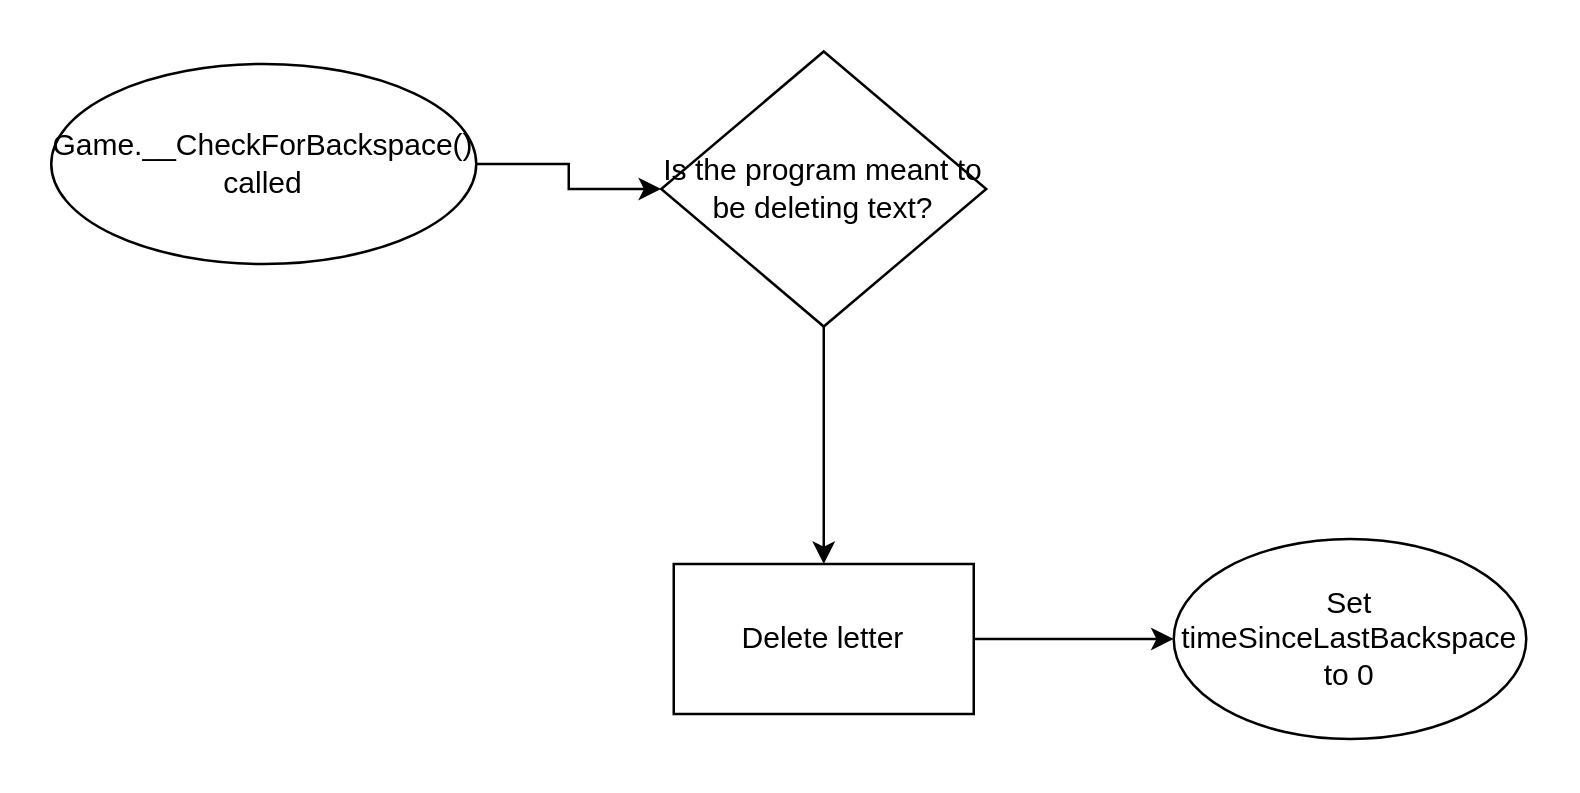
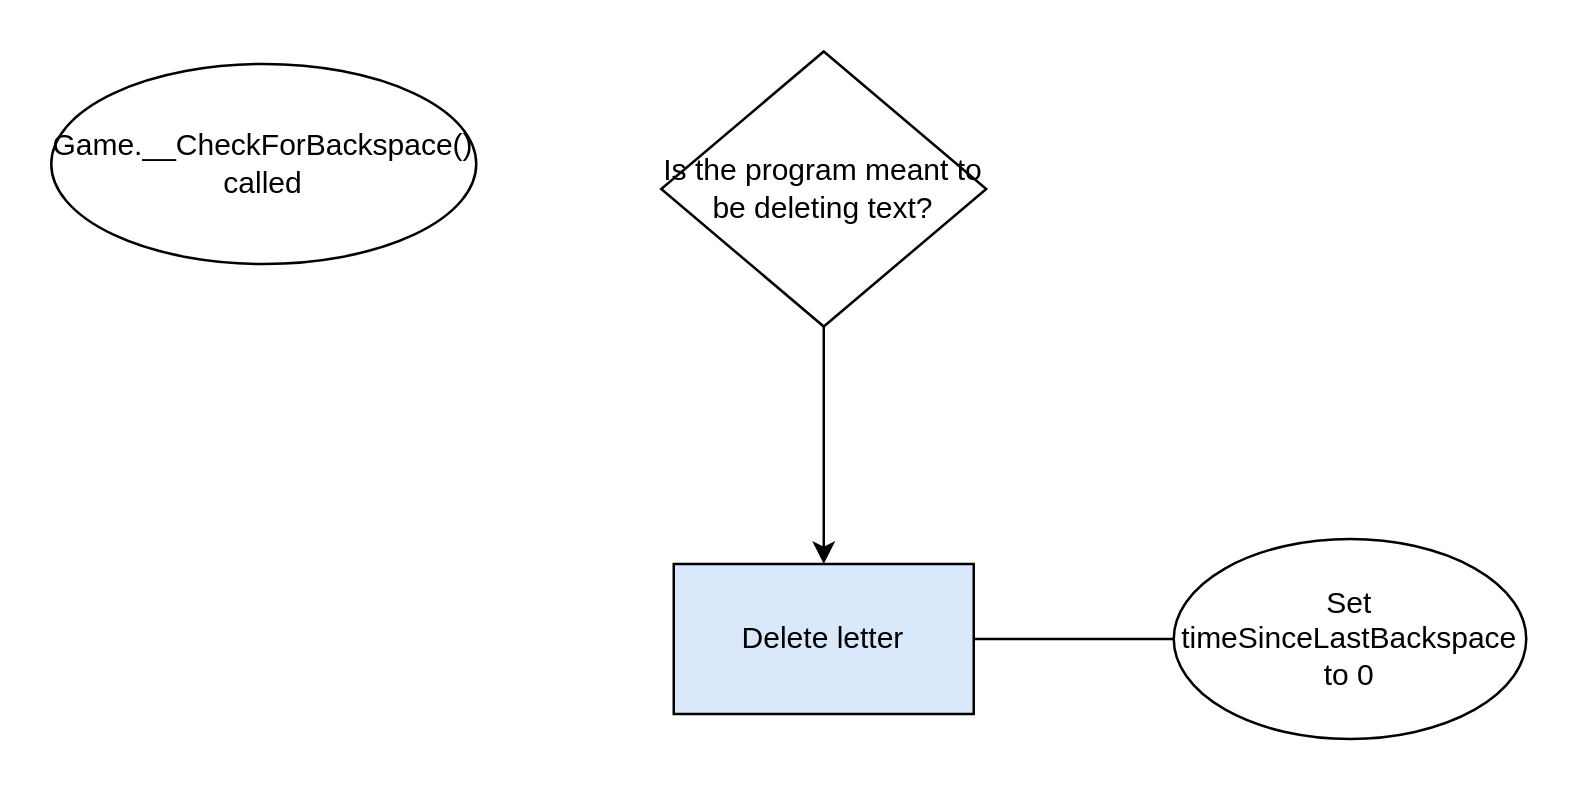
edge "Game.__CheckForBackspace() called" -> "Is the program meant to be deleting text?": removed
node "Delete letter": fillcolor #ffffff -> #dae8fc
edge "Delete letter" -> "Set timeSinceLastBackspace to 0": arrowhead classic -> none
